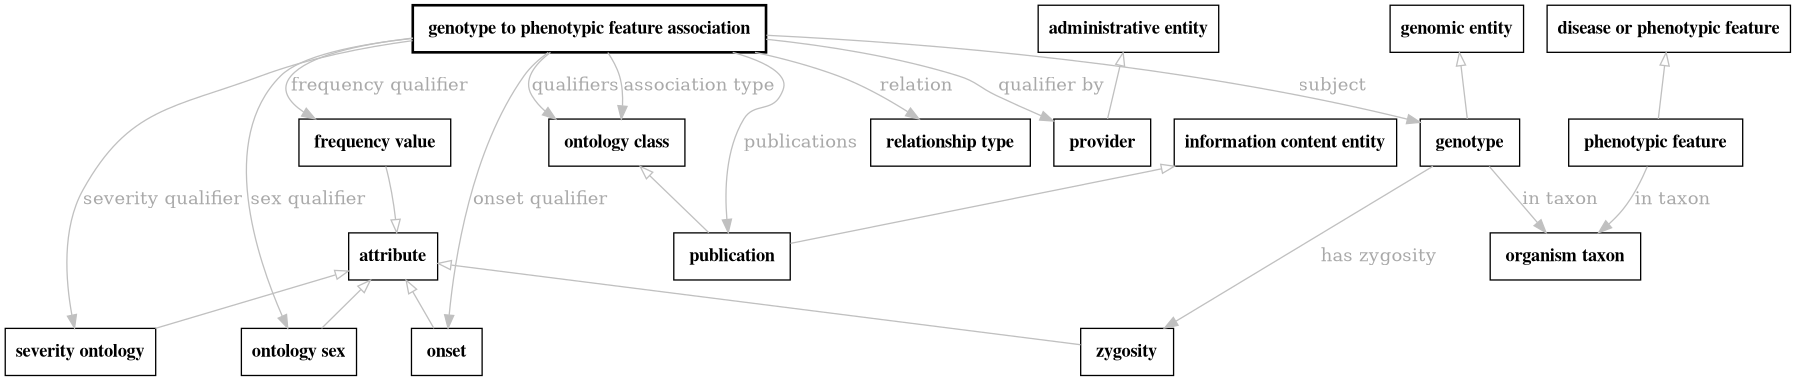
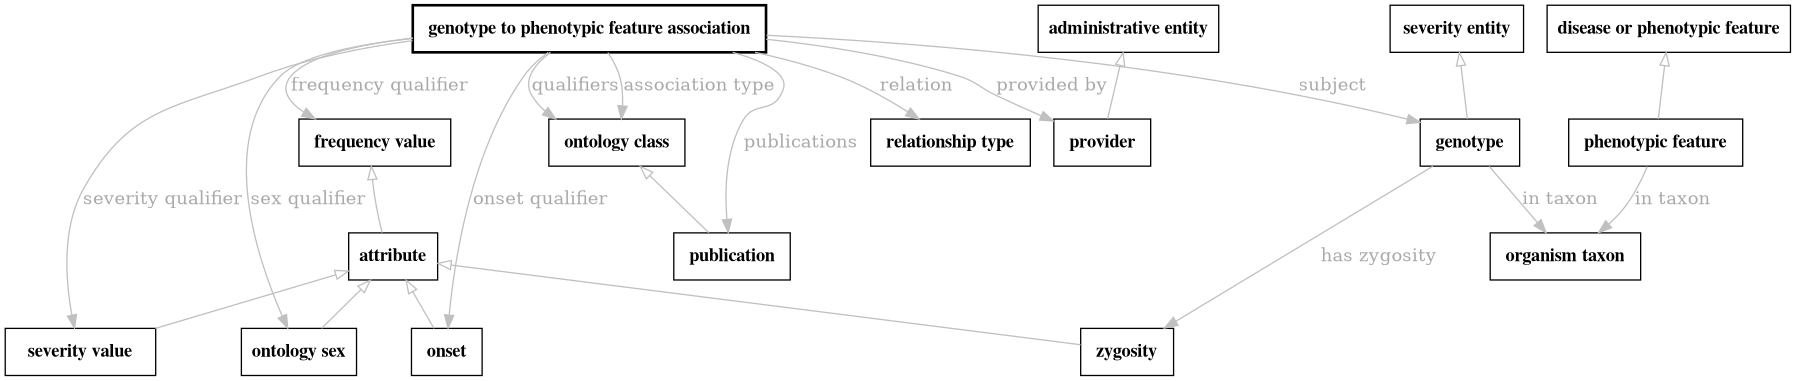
node "genomic entity": label "genomic entity" -> "severity entity"
edge "genotype to phenotypic feature association" -> "provider": label "qualifier by" -> "provided by"
node "information content entity": removed
edge "frequency value" -> "attribute": reversed
node "severity ontology": label "severity ontology" -> "severity value"
